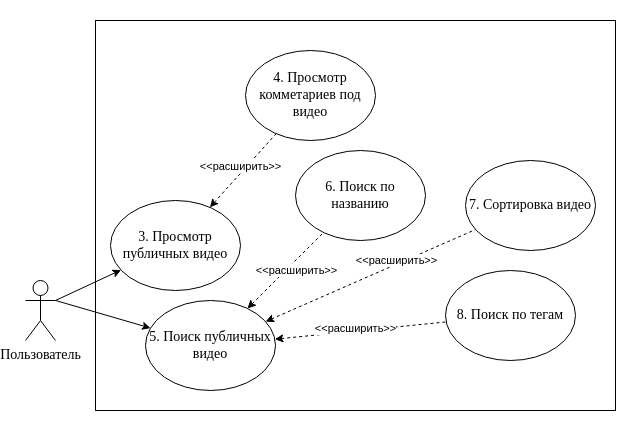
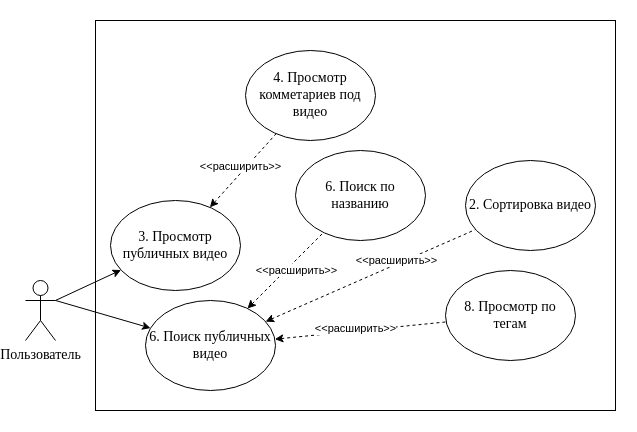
node "7. Сортировка видео": label "7. Сортировка видео" -> "2. Сортировка видео"
node "8. Поиск по тегам": label "8. Поиск по тегам" -> "8. Просмотр по тегам"
node "5. Поиск публичных видео": label "5. Поиск публичных видео" -> "6. Поиск публичных видео"
